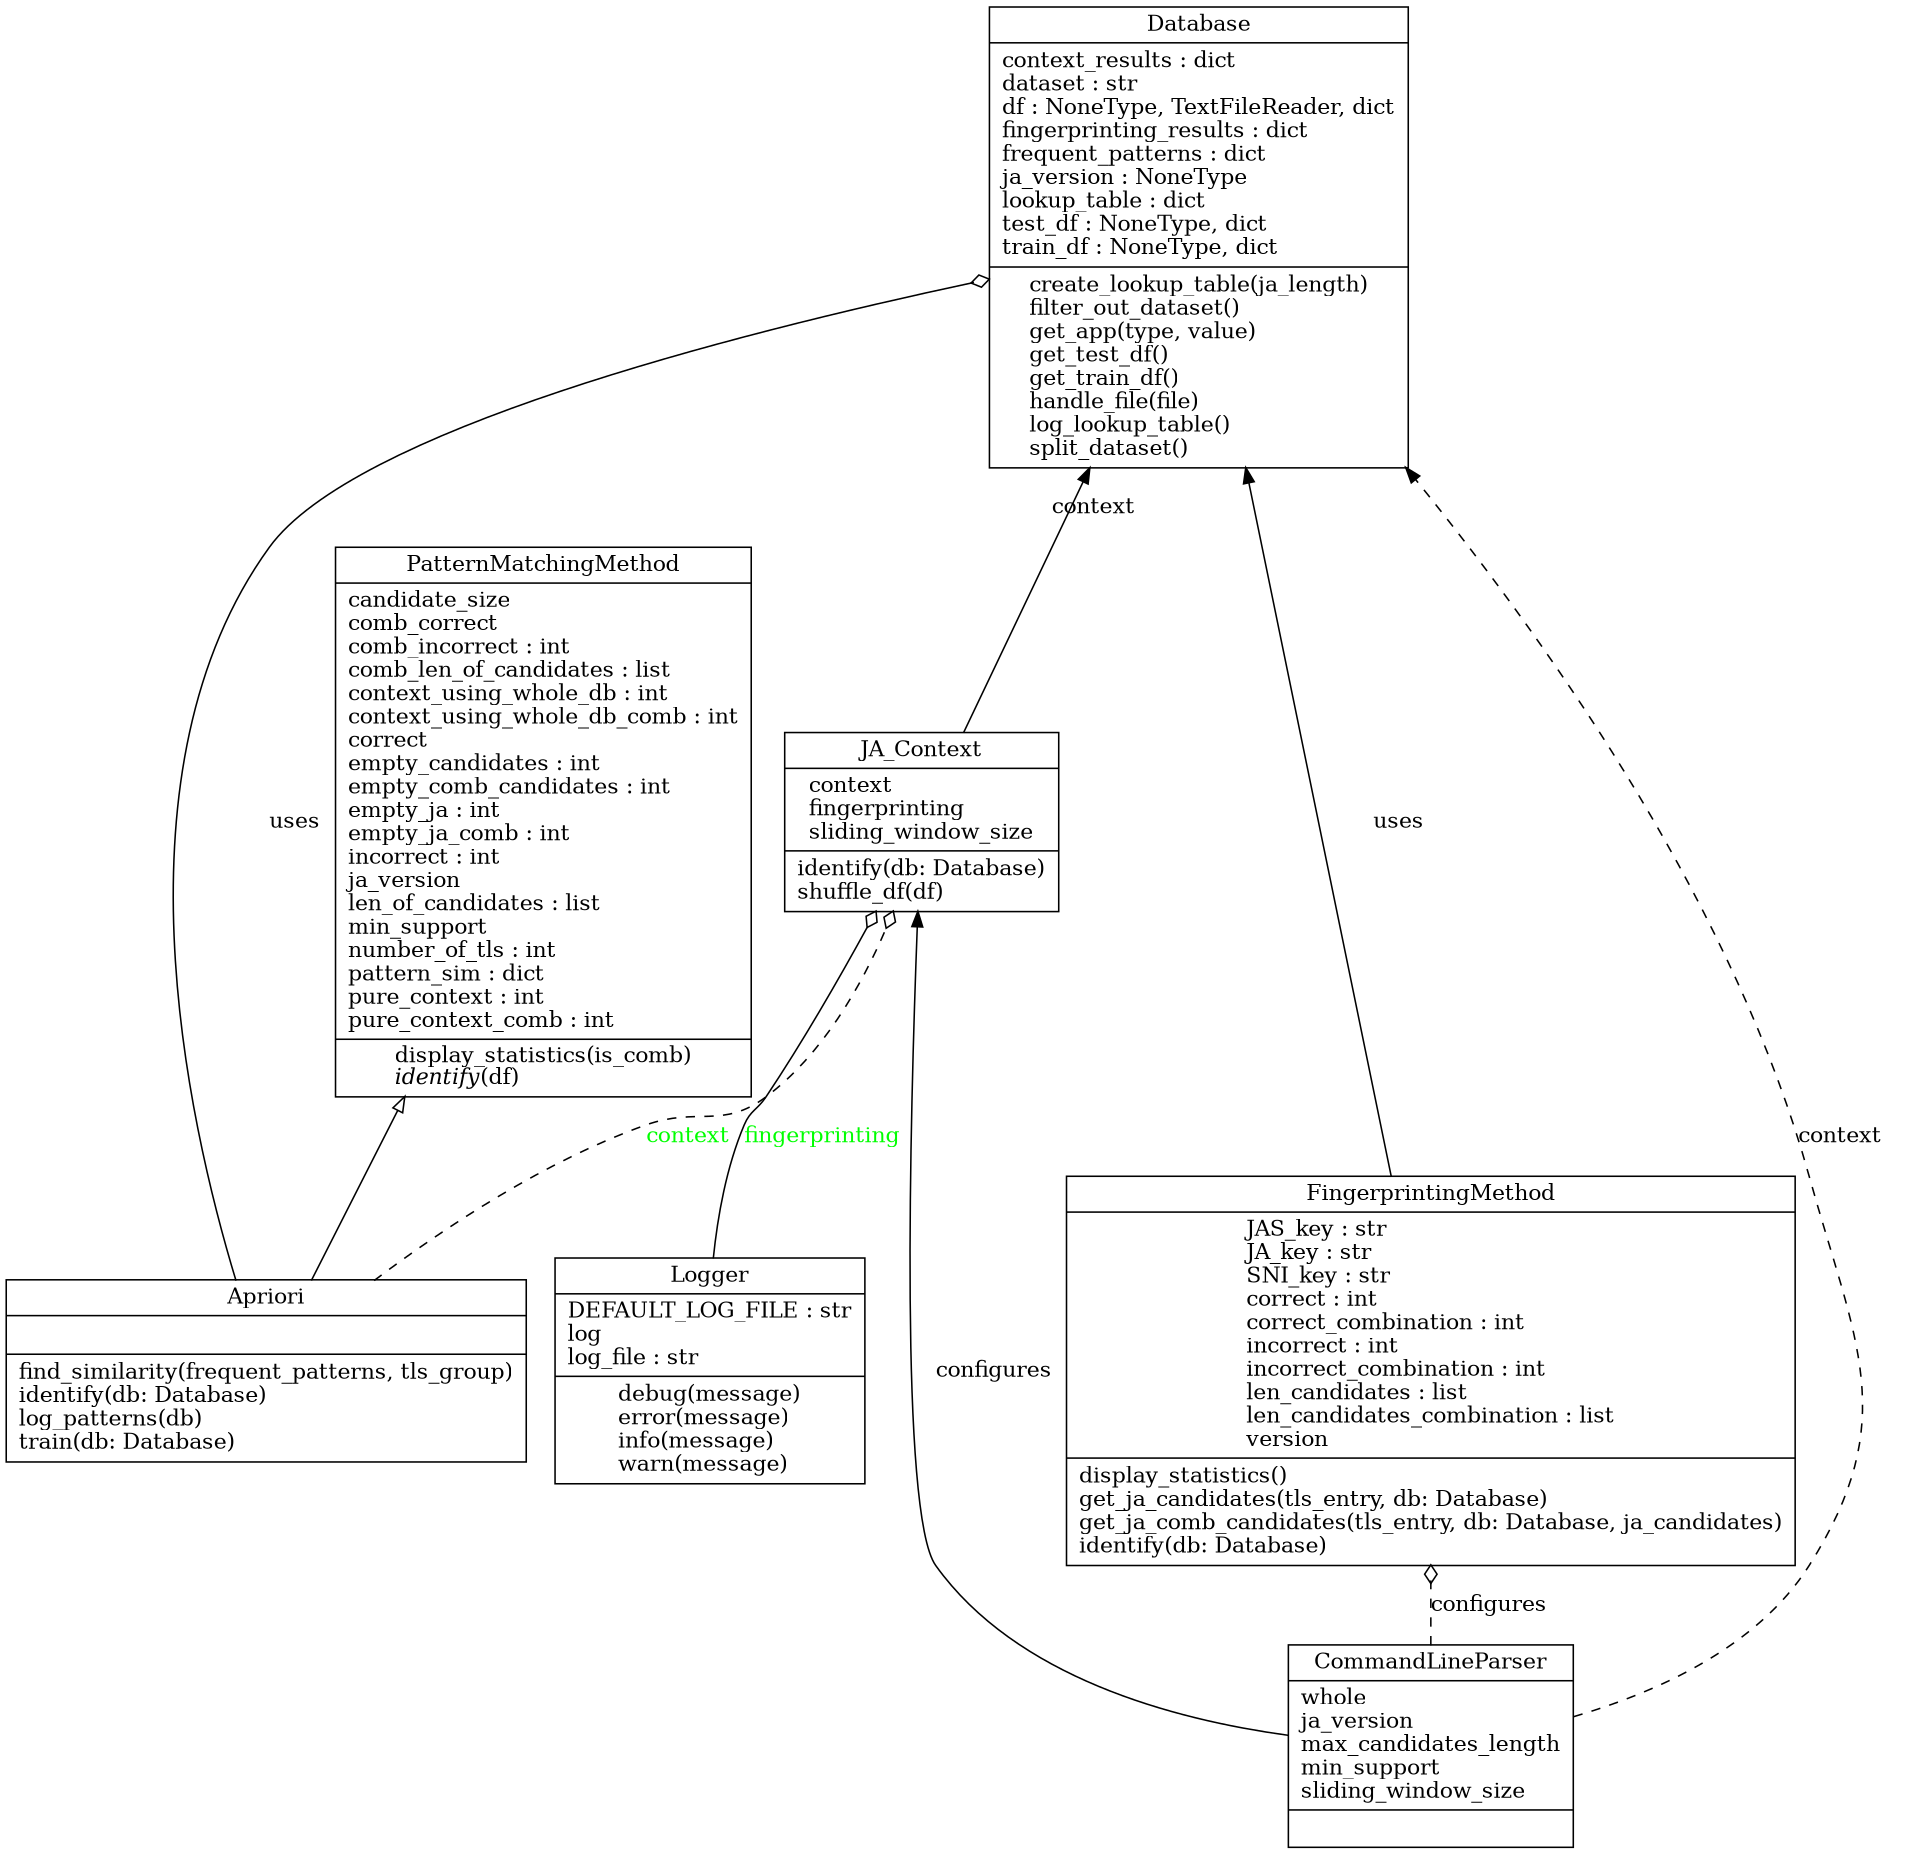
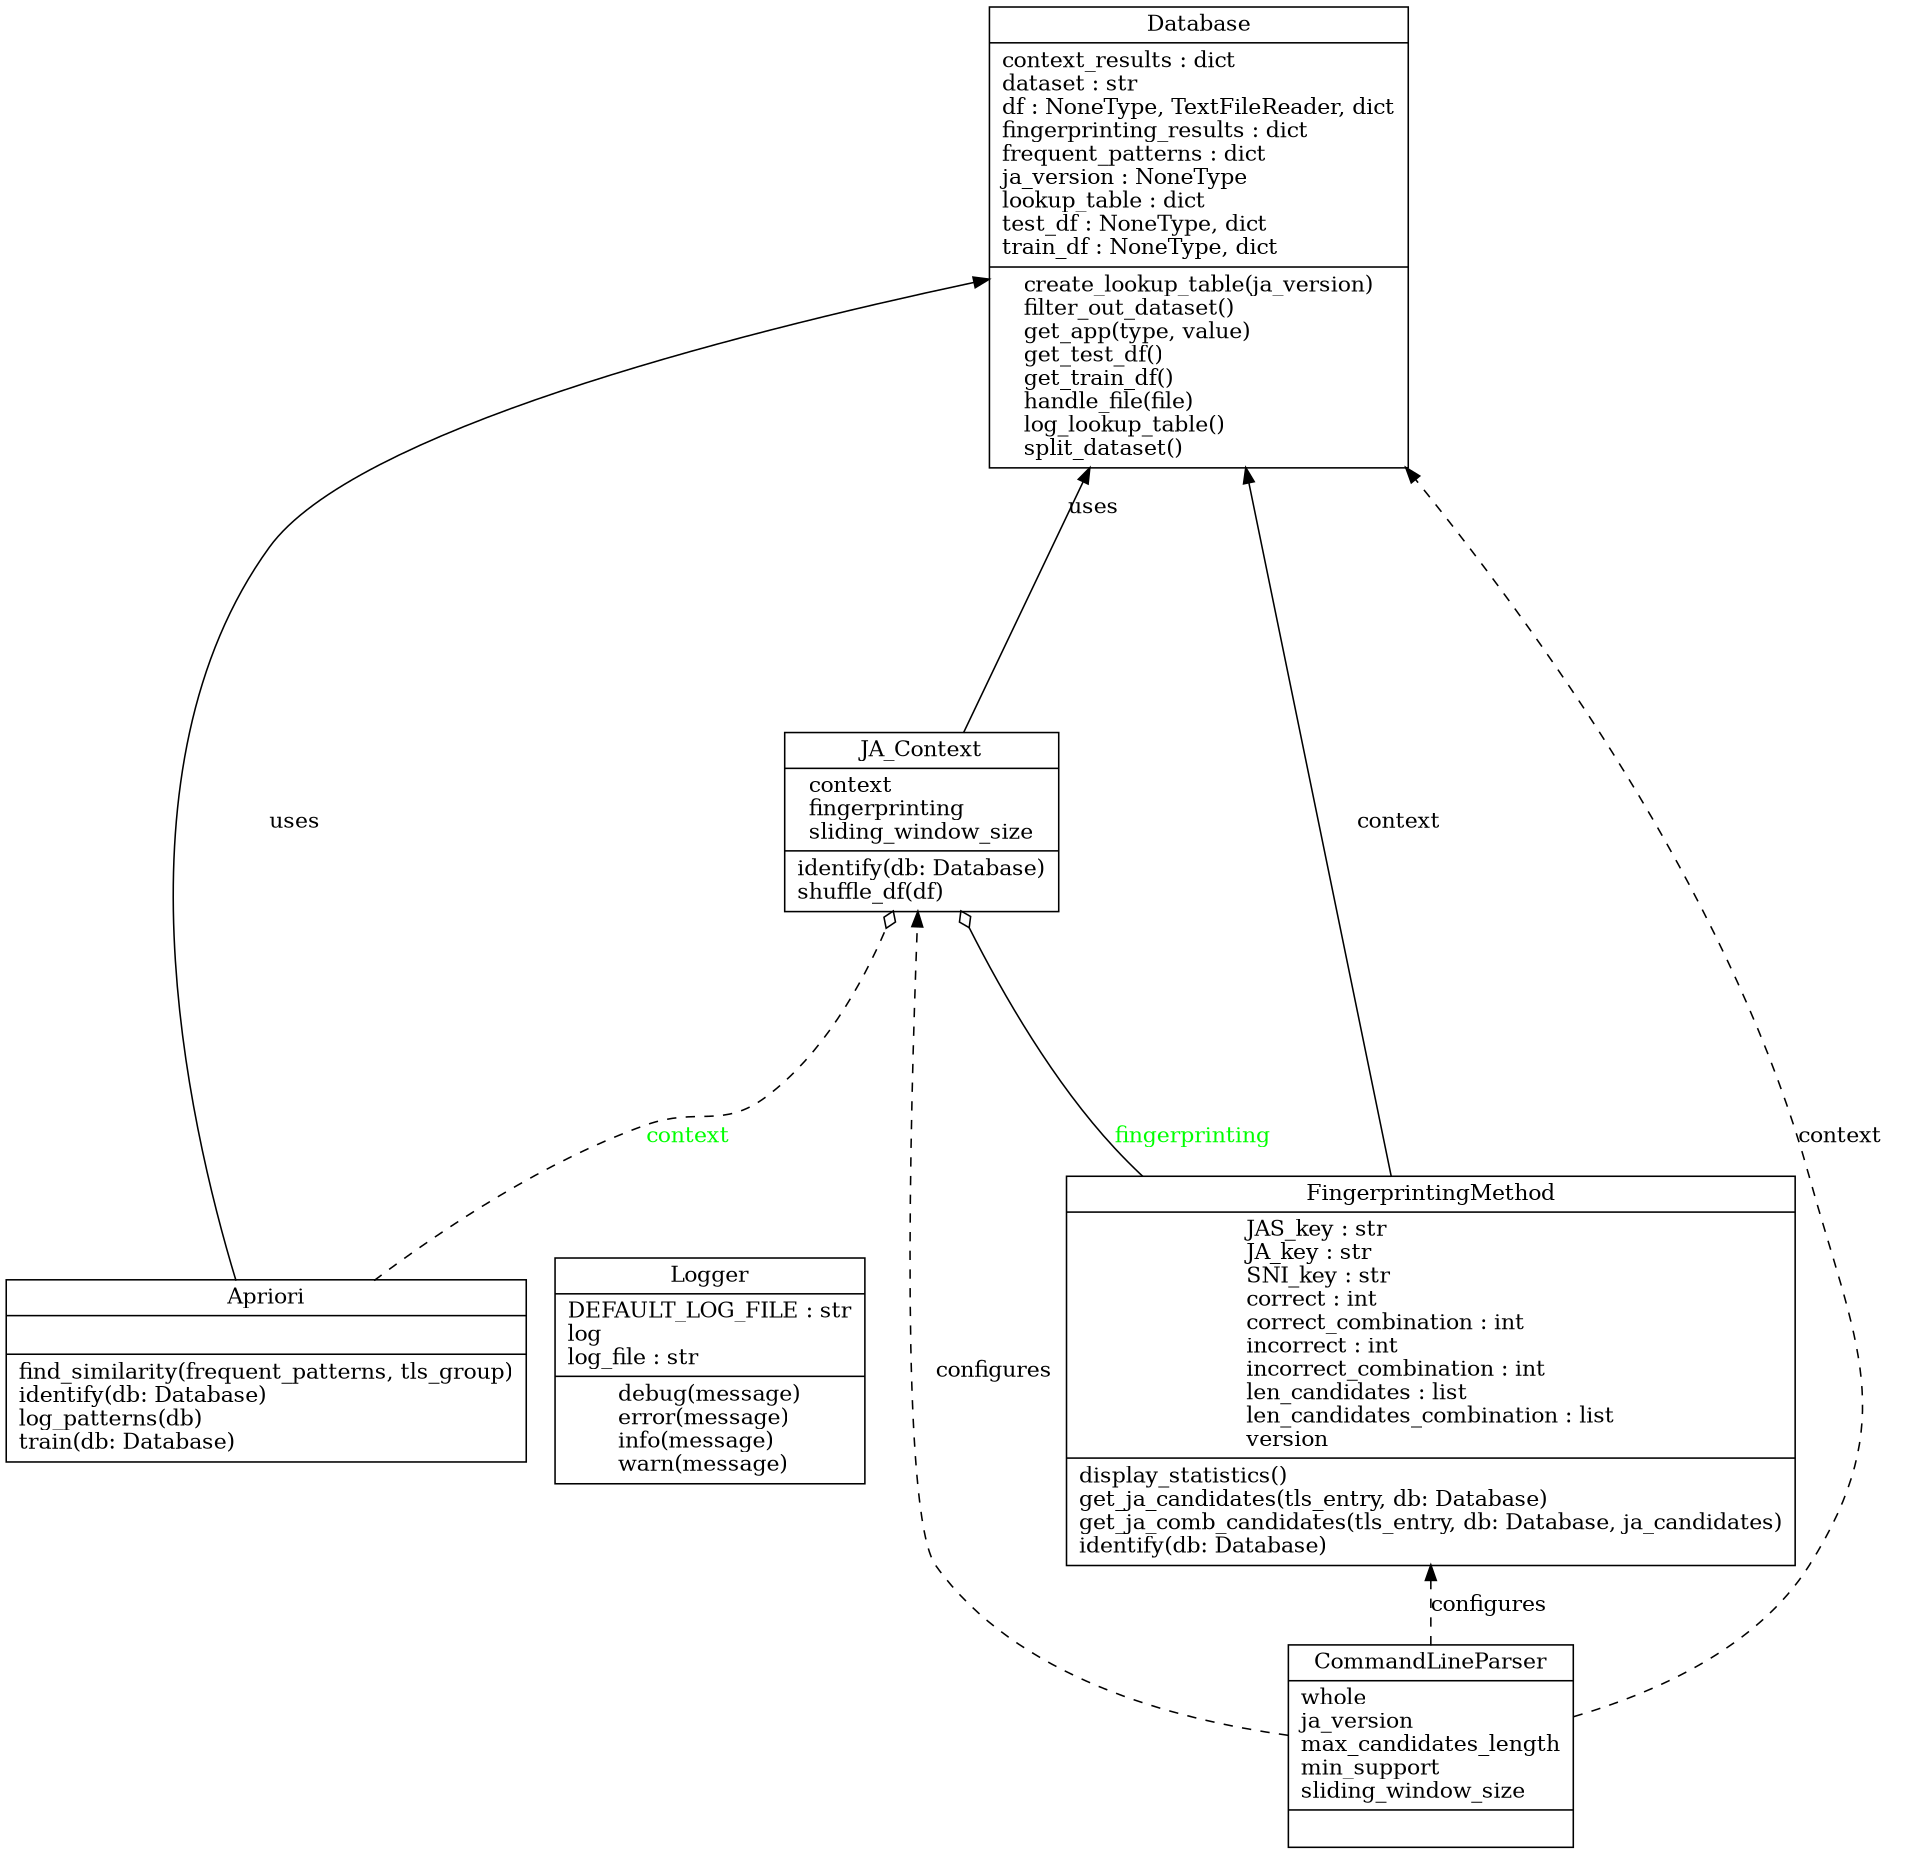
node "Database": text "create_lookup_table(ja_length)" -> "create_lookup_table(ja_version)"
edge "JA_Context" -> "Database": label "context" -> "uses"
edge "Apriori" -> "Database": arrowhead odiamond -> normal
node "PatternMatchingMethod": removed
edge "FingerprintingMethod" -> "Database": label "uses" -> "context"
edge "Logger" -> "JA_Context": now "FingerprintingMethod" -> "JA_Context"
edge "CommandLineParser" -> "JA_Context": style solid -> dashed
edge "CommandLineParser" -> "FingerprintingMethod": arrowhead odiamond -> normal
